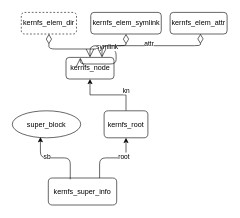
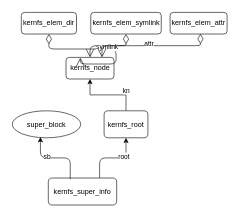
node "kernfs_elem_dir": style dashed -> solid
